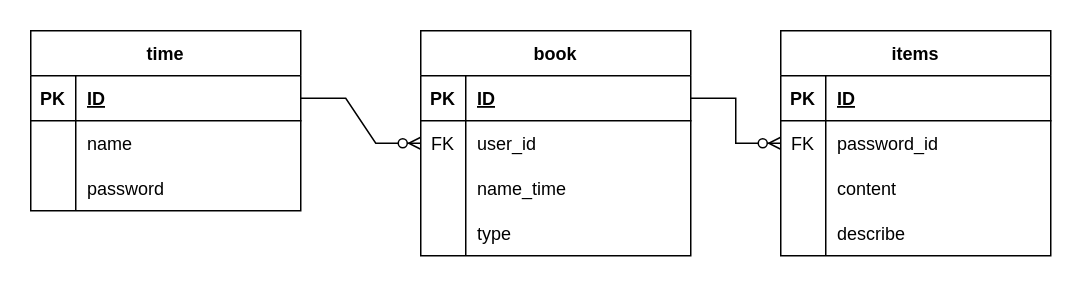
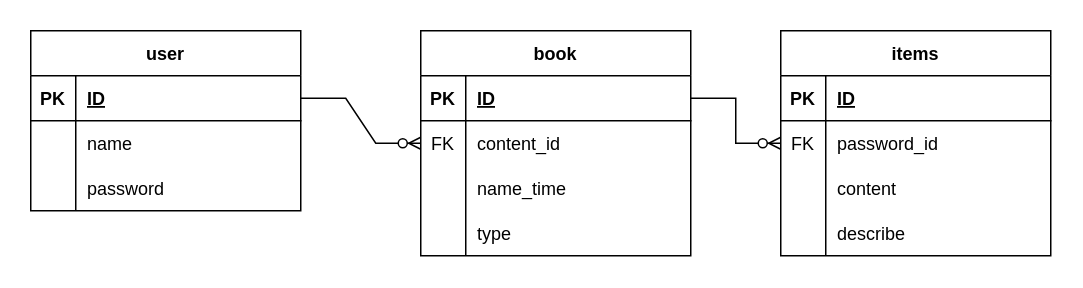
node "time": label "time" -> "user"
node "user_id": label "user_id" -> "content_id"
